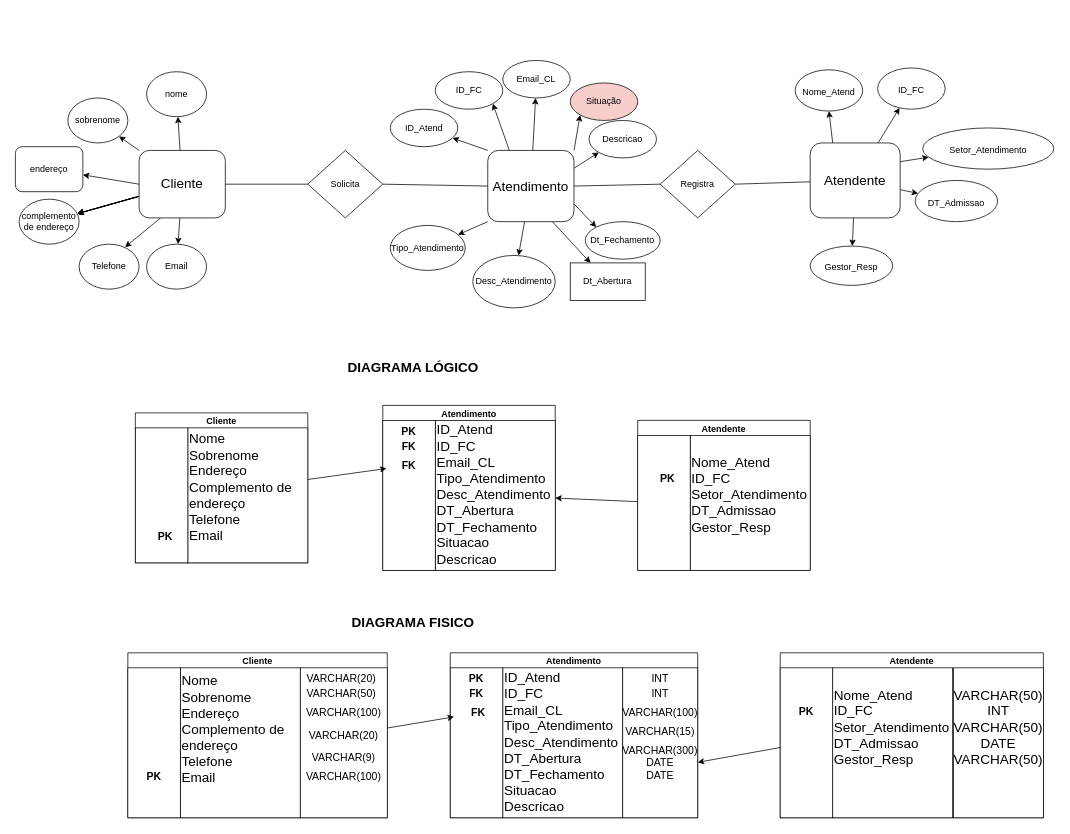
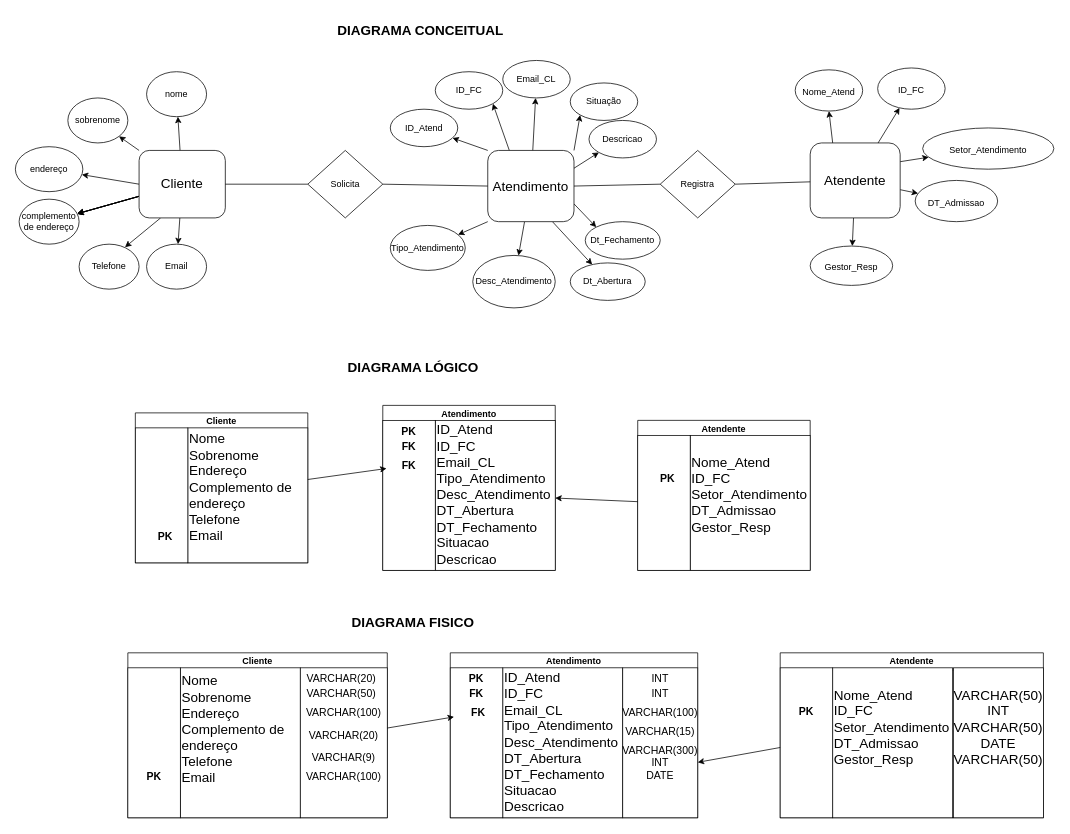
node "DIAGRAMA CONCEITUAL": added
node "Situação": fillcolor #f8cecc -> #ffffff
node "endereço": shape rounded rectangle -> ellipse
node "Dt_Abertura": shape rectangle -> ellipse
node "DATE DATE": label "DATE DATE" -> "INT DATE"
